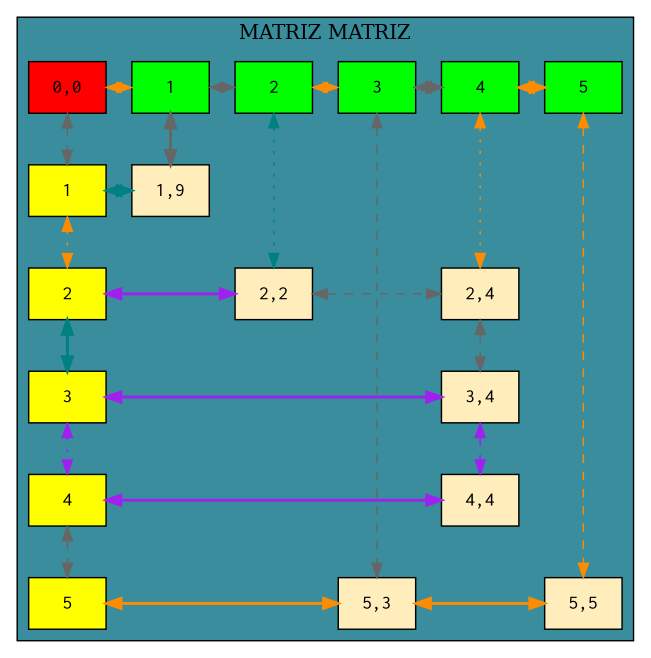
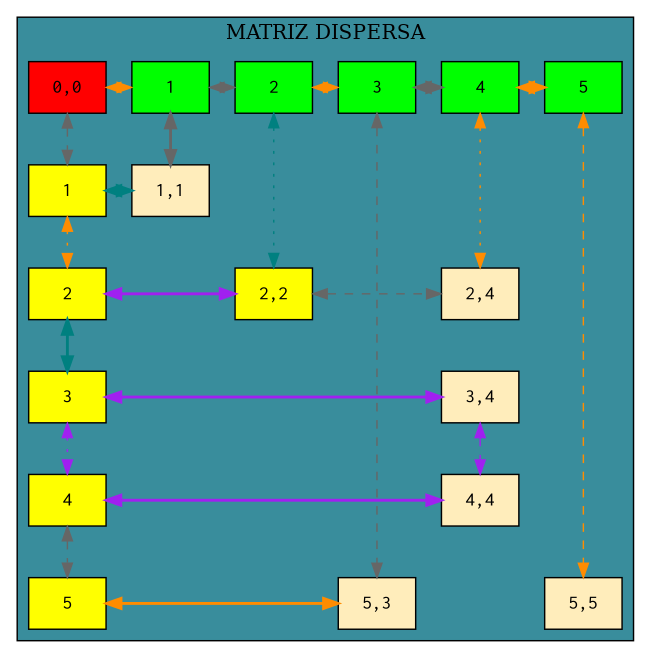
cluster "MATRIZ MATRIZ": label "MATRIZ MATRIZ" -> "MATRIZ DISPERSA"
node "1,9": label "1,9" -> "1,1"
node "2,2": fillcolor #ffedbb -> yellow
edge "2,4" -- "3,4": removed
edge "5,3" -- "5,5": removed
